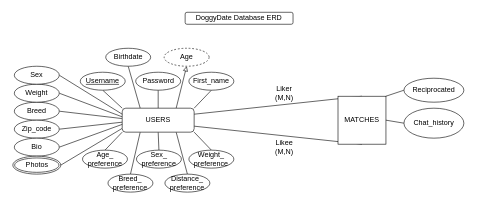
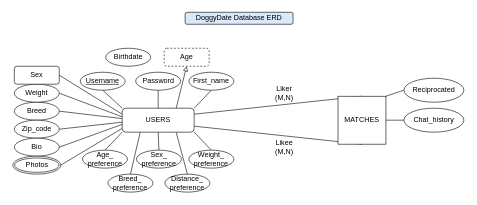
node "DoggyDate Database ERD": fillcolor #ffffff -> #dae8fc
node "Age": shape ellipse -> rounded rectangle
node "Sex": shape ellipse -> rounded rectangle
edge "Birthdate" -- "USERS": removed
node "Chat_history": size 60x30 -> 60x24
